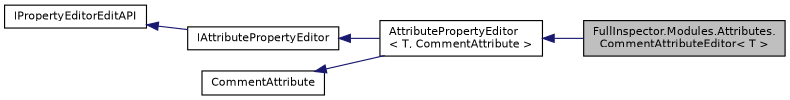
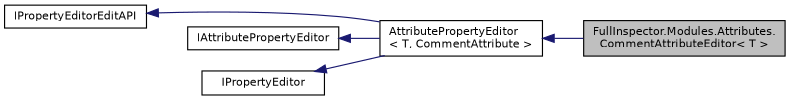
edge "IAttributePropertyEditor" -> "IPropertyEditorEditAPI": now "AttributePropertyEditor < T, CommentAttribute >" -> "IPropertyEditorEditAPI"
node "CommentAttribute": label "CommentAttribute" -> "IPropertyEditor"
